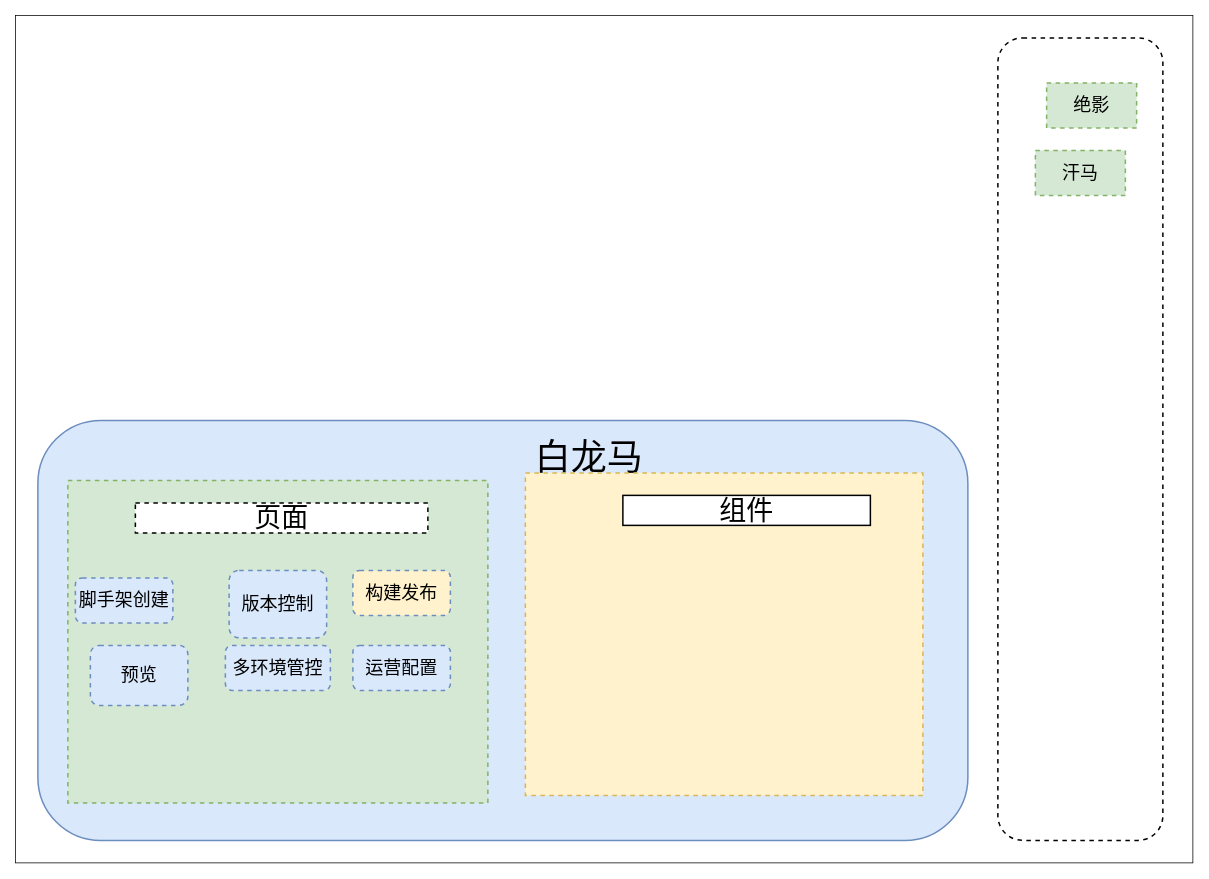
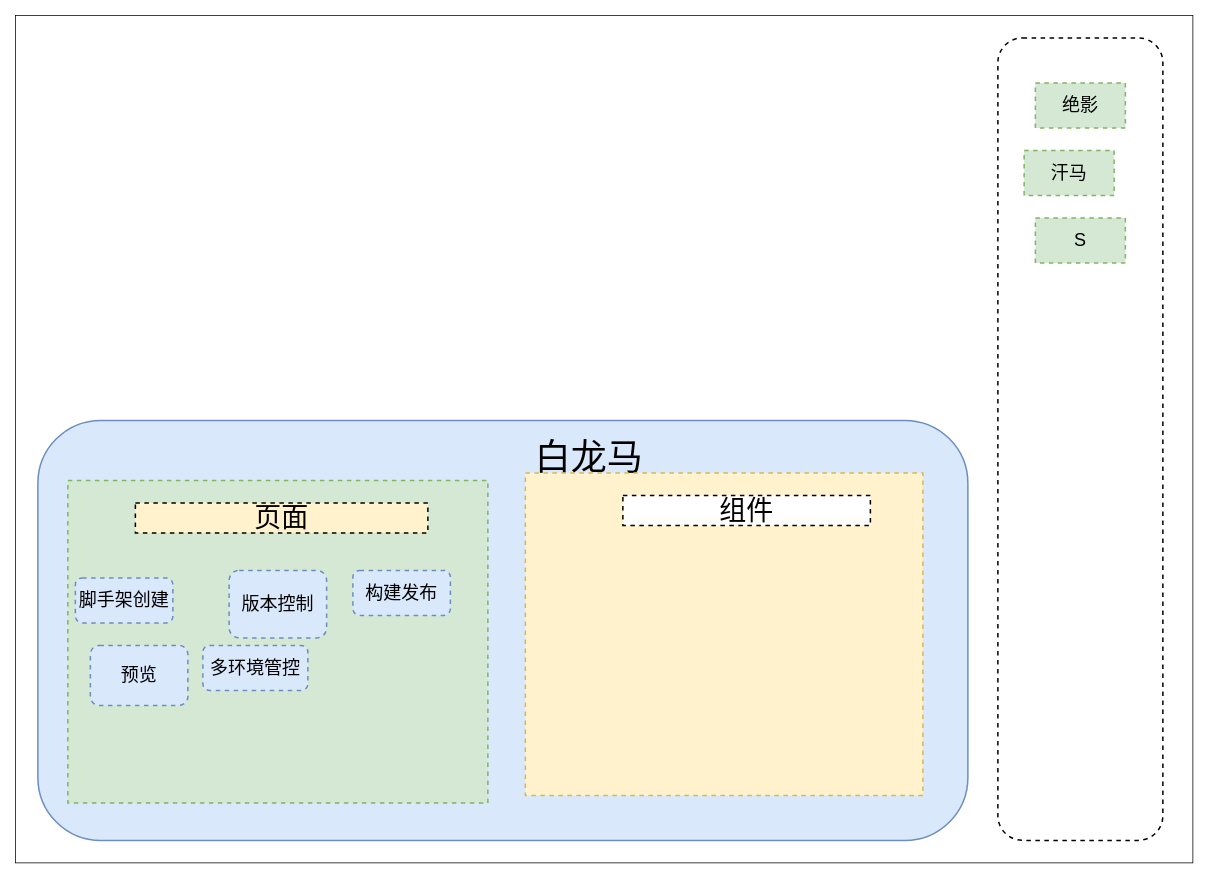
node "绝影": moved (1092, 105) -> (1080, 105)
node "汗马": moved (1080, 173) -> (1069, 173)
node "S": added
node "组件": style solid -> dashed
node "页面": fillcolor #ffffff -> #fff2cc
node "构建发布": fillcolor #fff2cc -> #dae8fc
node "多环境管控": moved (278, 668) -> (255, 668)
node "运营配置": removed
